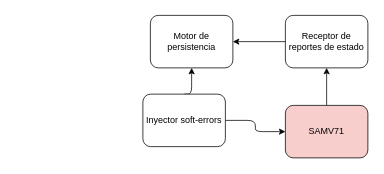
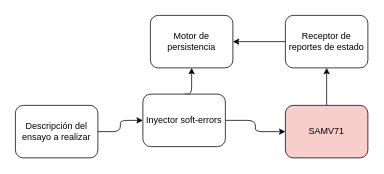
edge "Descripción del ensayo a realizar" -> "Inyector soft-errors": added
node "Descripción del ensayo a realizar": added
